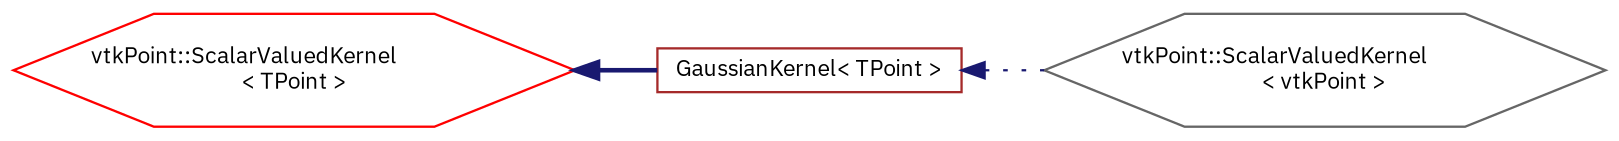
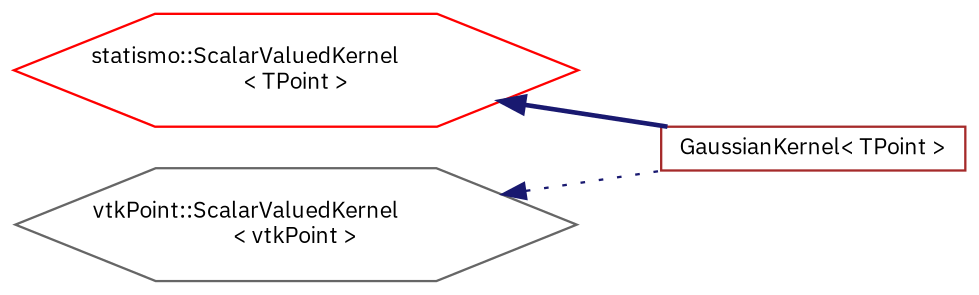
node "vtkPoint::ScalarValuedKernel < TPoint >": label "vtkPoint::ScalarValuedKernel < TPoint >" -> "statismo::ScalarValuedKernel < TPoint >"
edge "vtkPoint::ScalarValuedKernel < vtkPoint >" -> "GaussianKernel< TPoint >": reversed
